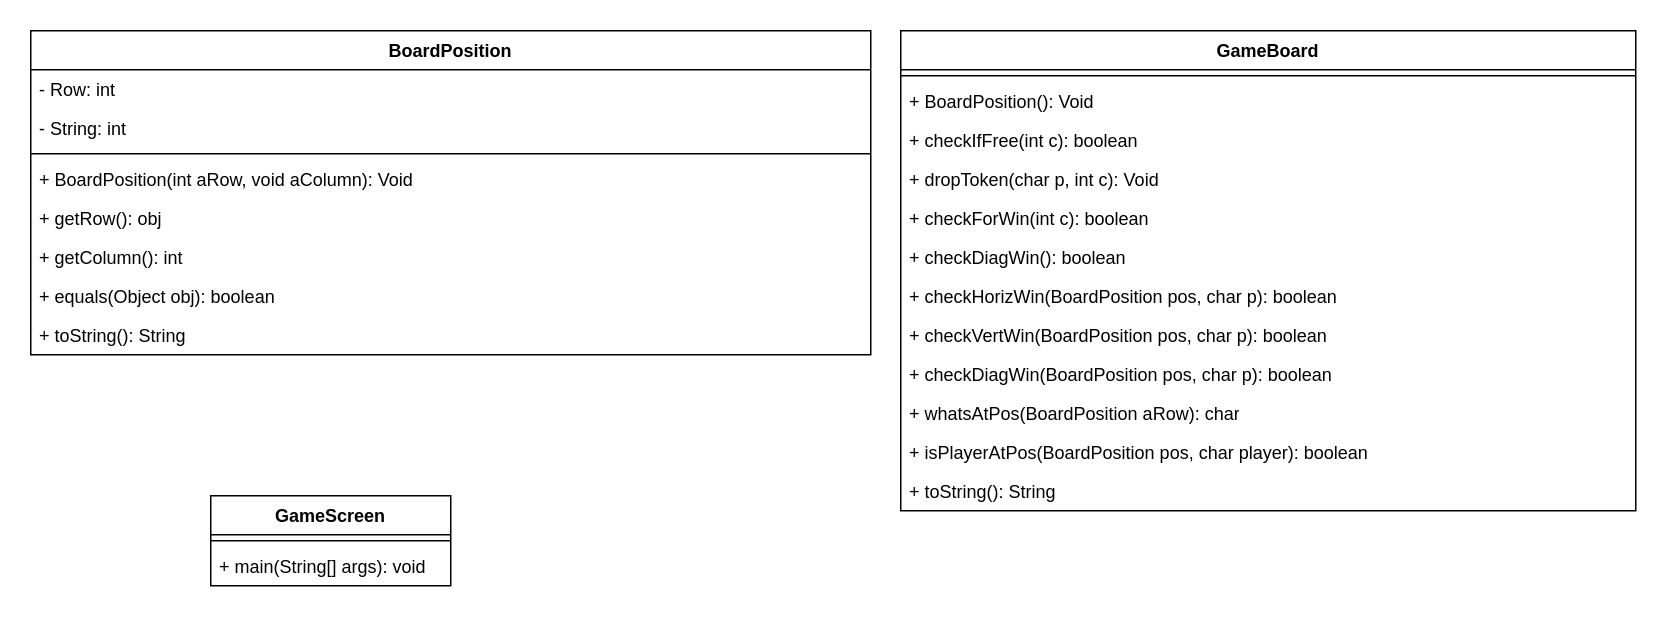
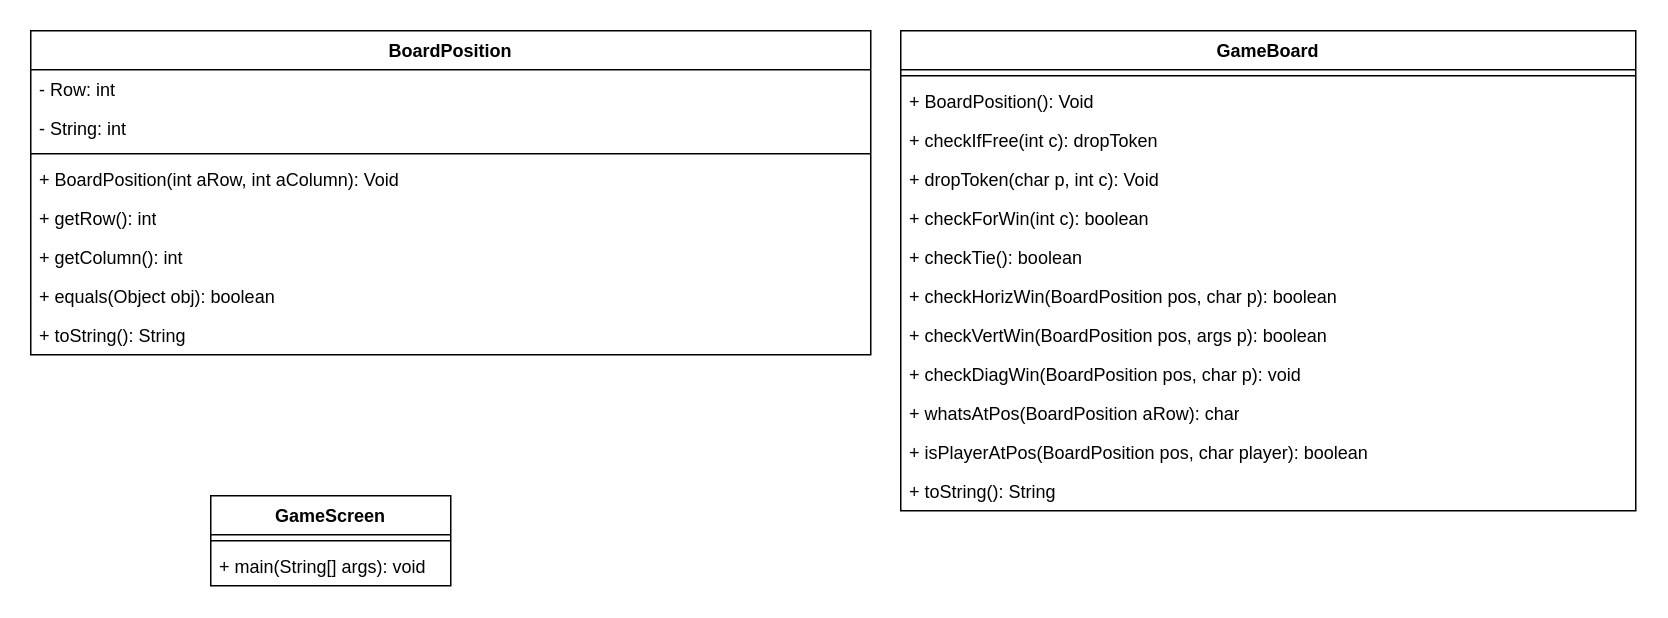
node "+ checkIfFree(int c): boolean": label "+ checkIfFree(int c): boolean" -> "+ checkIfFree(int c): dropToken"
node "+ BoardPosition(int aRow, void aColumn): Void": label "+ BoardPosition(int aRow, void aColumn): Void" -> "+ BoardPosition(int aRow, int aColumn): Void"
node "+ getRow(): obj": label "+ getRow(): obj" -> "+ getRow(): int"
node "+ checkDiagWin(): boolean": label "+ checkDiagWin(): boolean" -> "+ checkTie(): boolean"
node "+ checkVertWin(BoardPosition pos, char p): boolean": label "+ checkVertWin(BoardPosition pos, char p): boolean" -> "+ checkVertWin(BoardPosition pos, args p): boolean"
node "+ checkDiagWin(BoardPosition pos, char p): boolean": label "+ checkDiagWin(BoardPosition pos, char p): boolean" -> "+ checkDiagWin(BoardPosition pos, char p): void"
